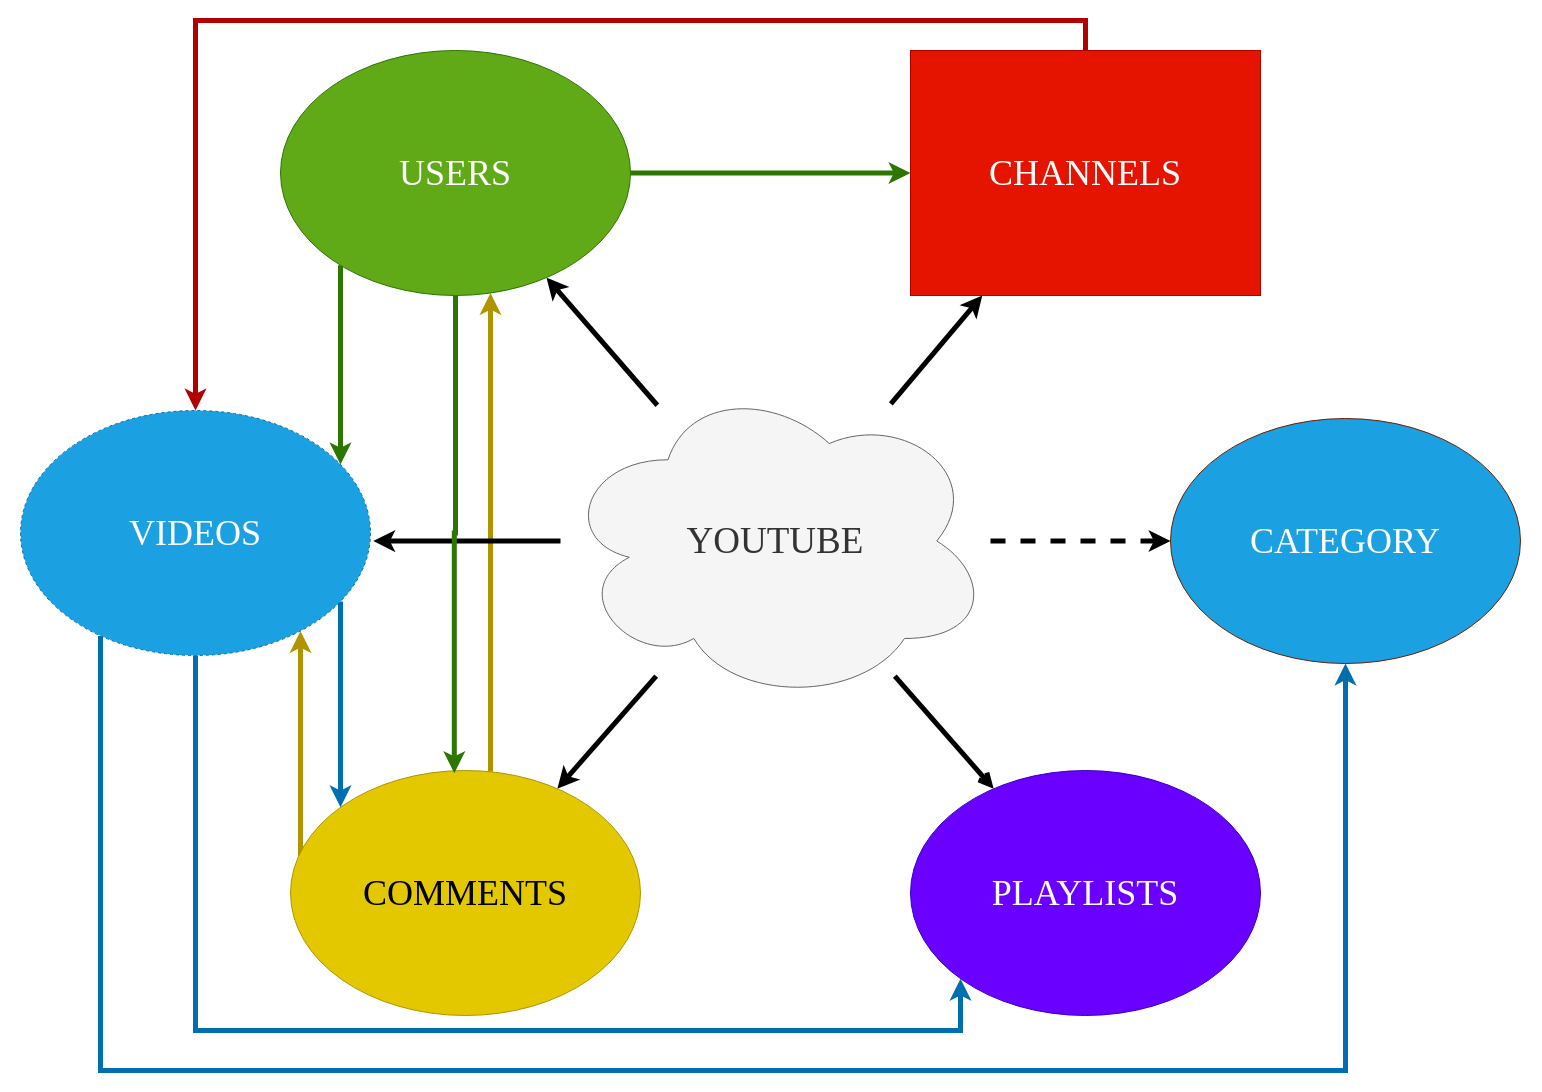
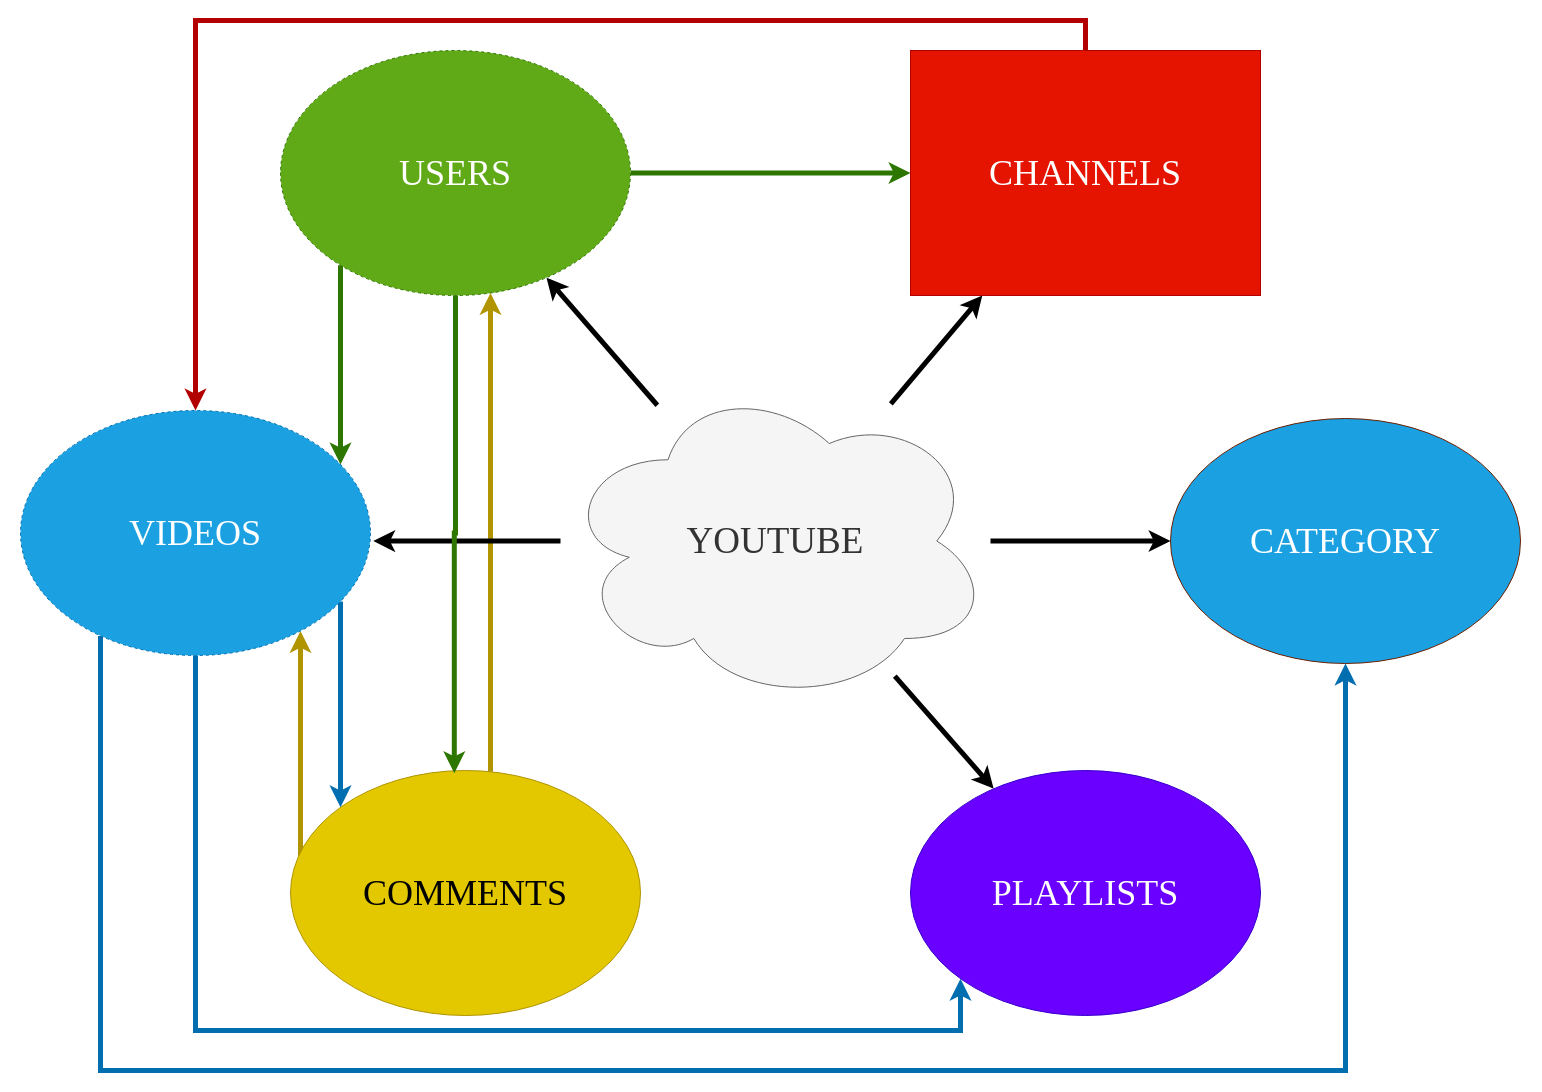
node "USERS": style solid -> dashed
edge "YOUTUBE" -> "CATEGORY": style dashed -> solid
edge "YOUTUBE" -> "COMMENTS": removed
edge "YOUTUBE" -> "PLAYLISTS": arrowhead open -> classic
